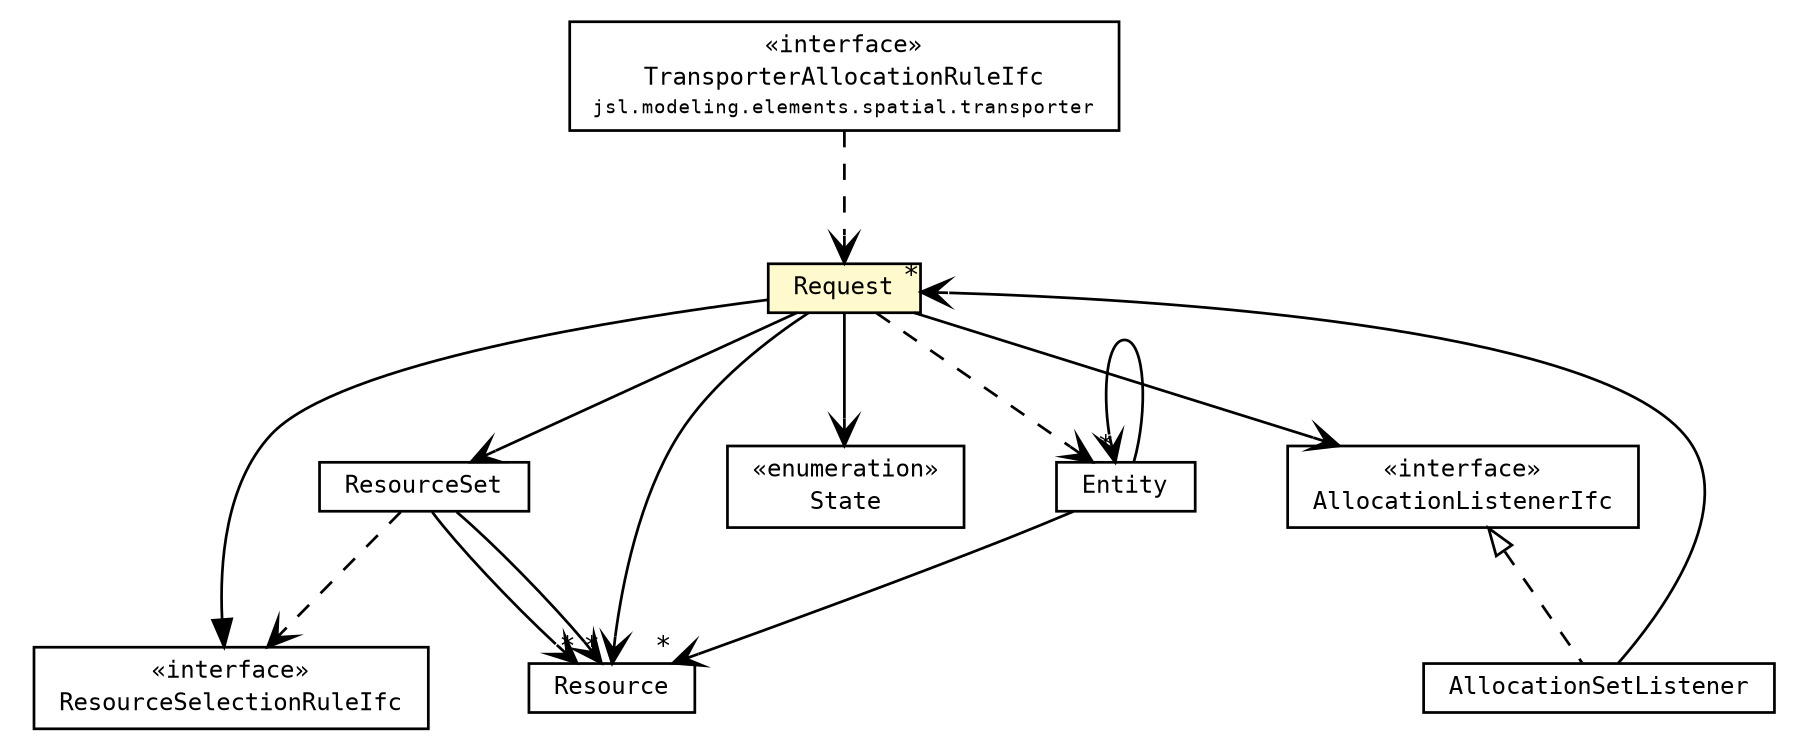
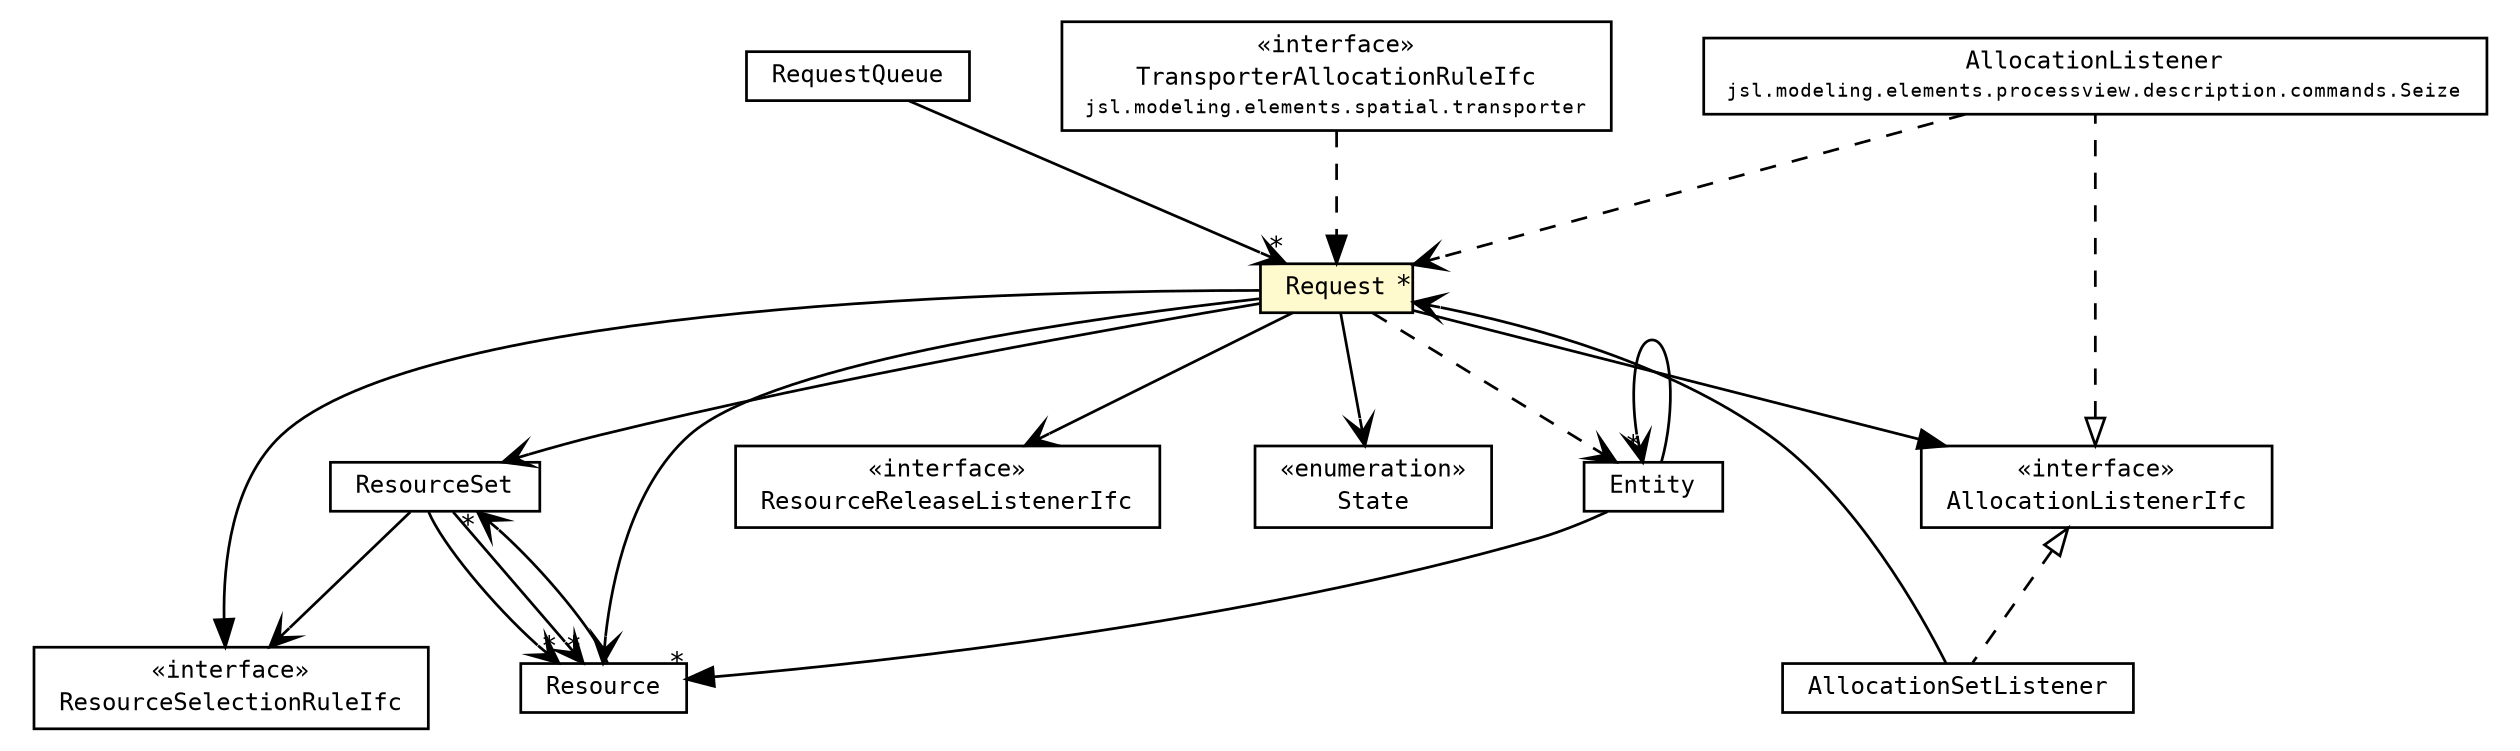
node "RequestQueue": added
node "AllocationListener": added
edge "TransporterAllocationRuleIfc" -> "Request": arrowhead open -> normal
edge "Request" -> "AllocationListenerIfc": arrowhead open -> normal
node "ResourceReleaseListenerIfc": added
edge "ResourceSet" -> "ResourceSelectionRuleIfc": style dashed -> solid
edge "Entity" -> "Resource": arrowhead open -> normal
edge "Resource" -> "ResourceSet": added
